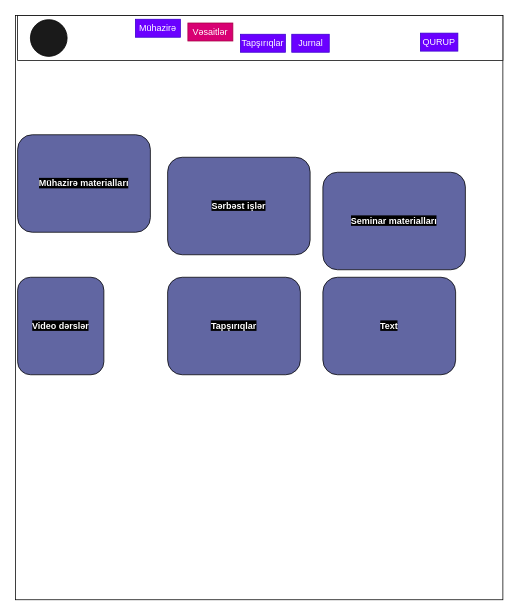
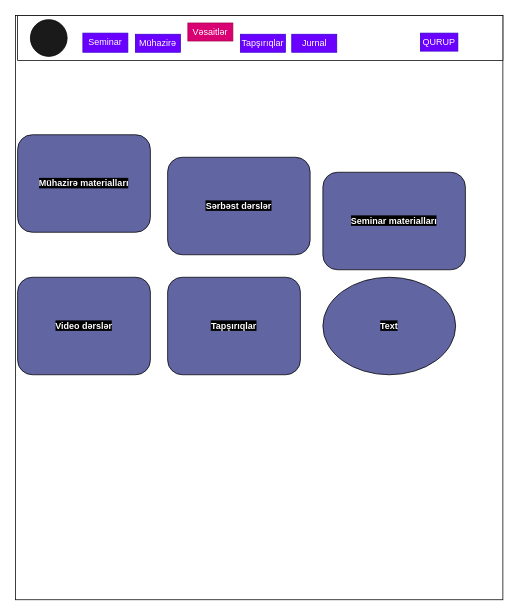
node "Mühazirə": moved (158, 28) -> (158, 43)
node "Seminar": added
node "Jurnal": size 38x18 -> 45x18
node "Sərbəst işlər": label "Sərbəst işlər" -> "Sərbəst dərslər"
node "Video dərslər": size 86x98 -> 133x98
node "Text": shape rounded rectangle -> ellipse
